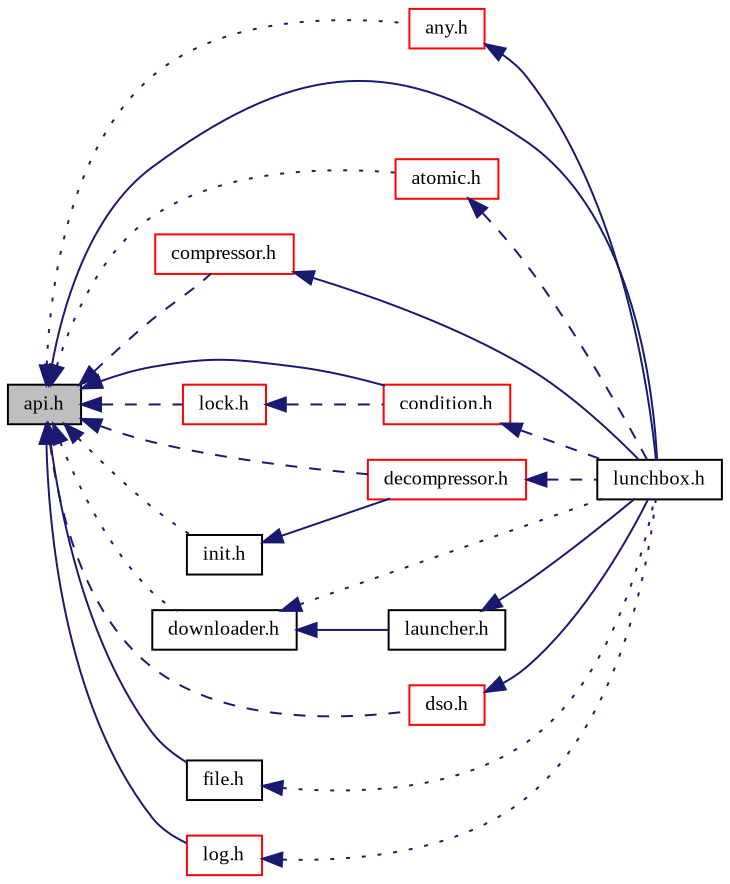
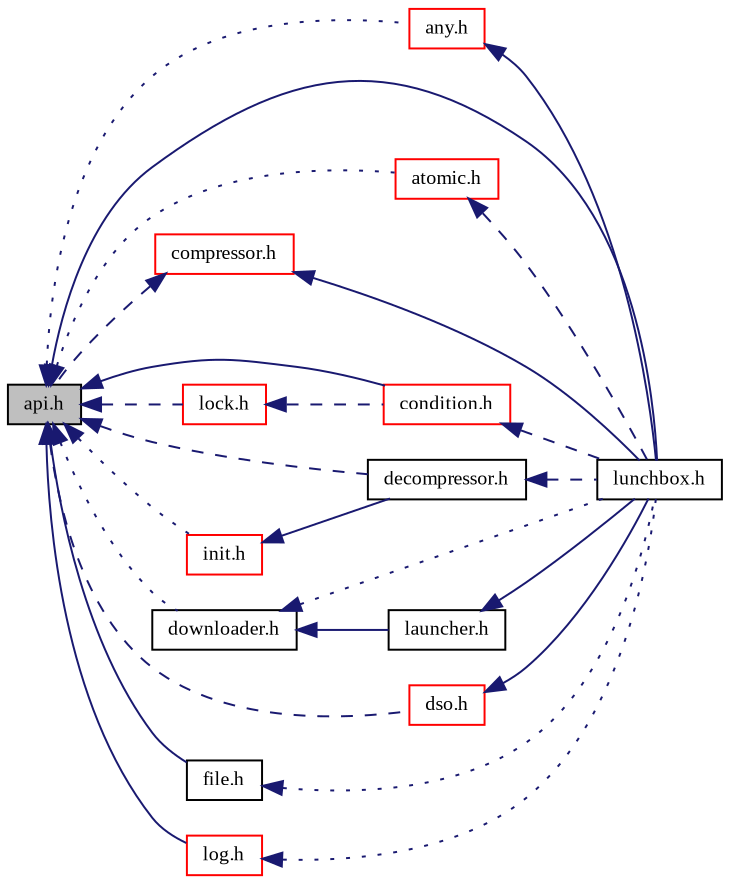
edge "compressor.h" -> "api.h": reversed
node "decompressor.h": color red -> black
node "init.h": color black -> red
